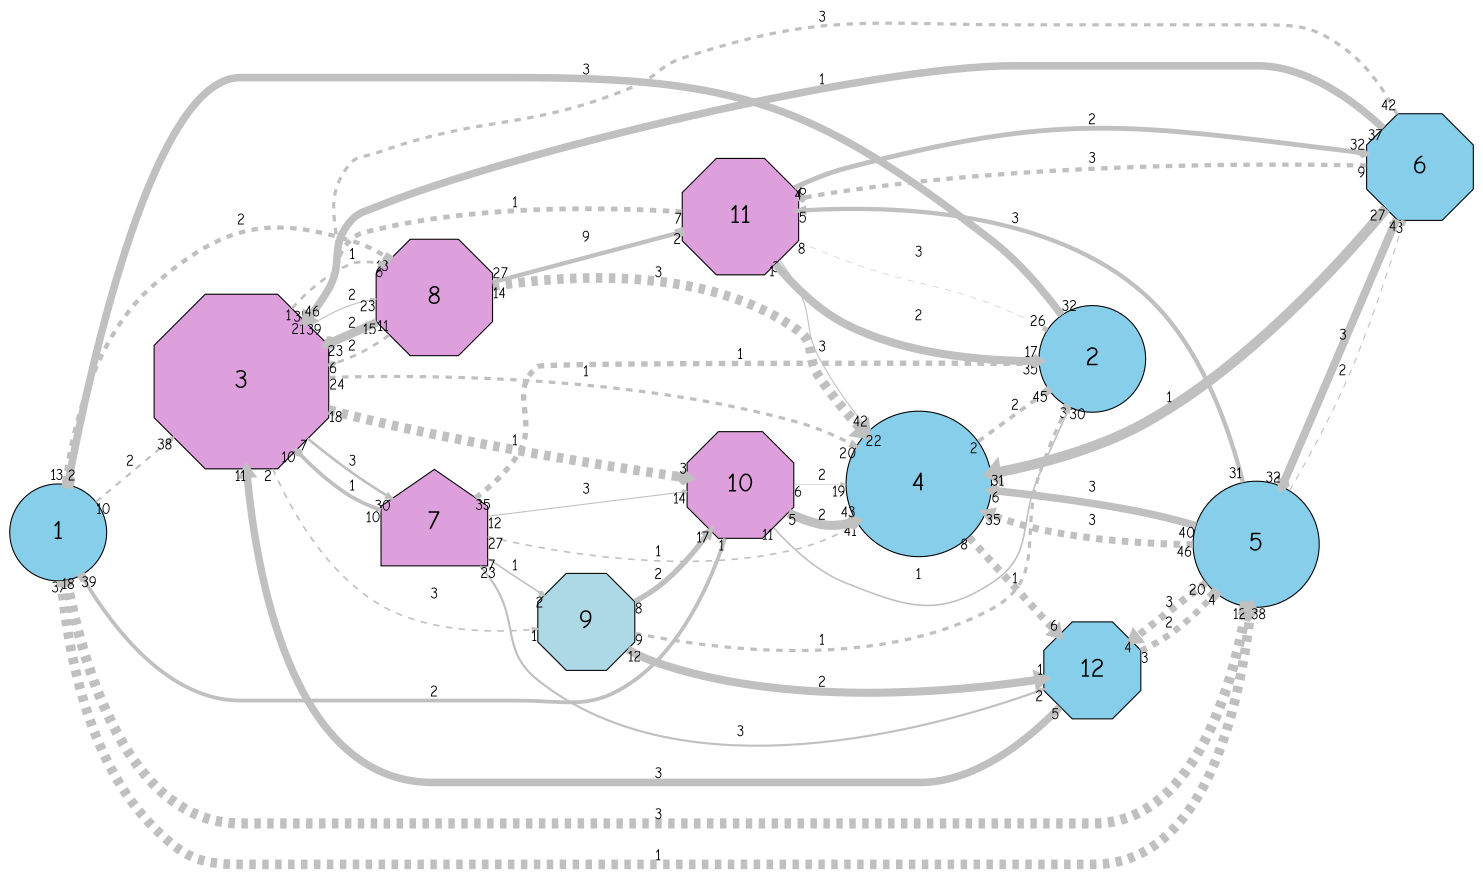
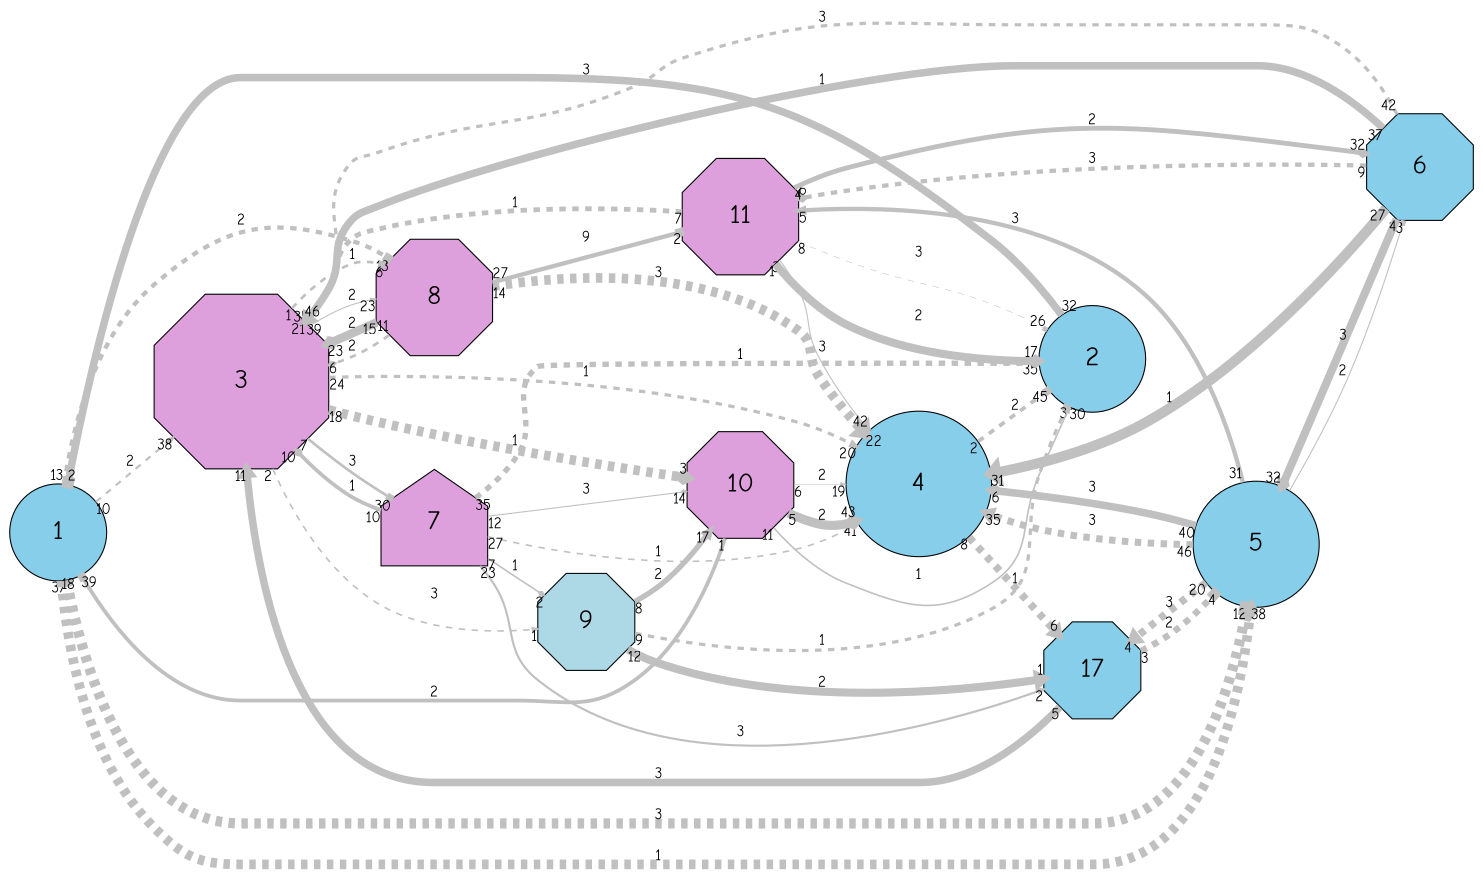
edge "5" -> "6": style dashed -> solid
edge "3" -> "7": arrowhead normal -> box
node "12": label "12" -> "17"
